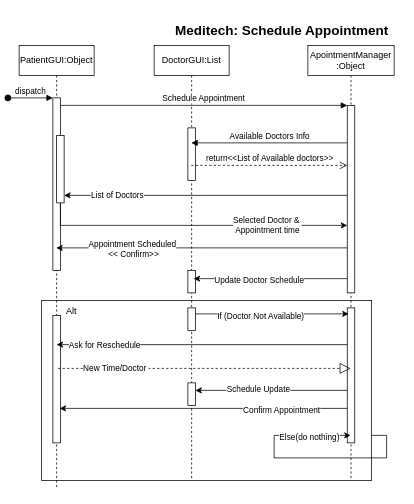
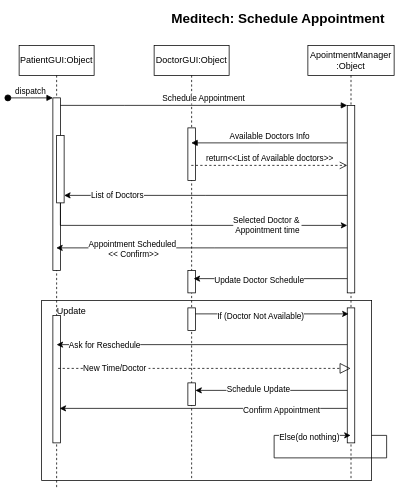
node "Meditech: Schedule Appointment": moved (282, 30) -> (278, 19)
node "DoctorGUI:List": label "DoctorGUI:List" -> "DoctorGUI:Object"
node "Alt": label "Alt" -> "Update"
